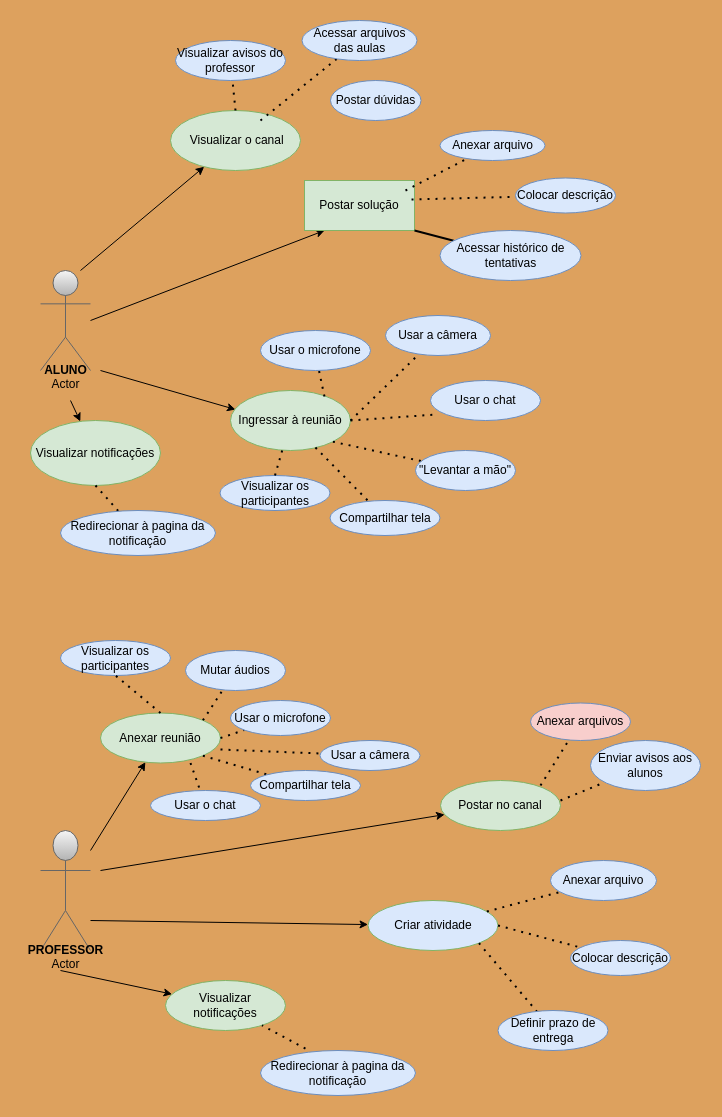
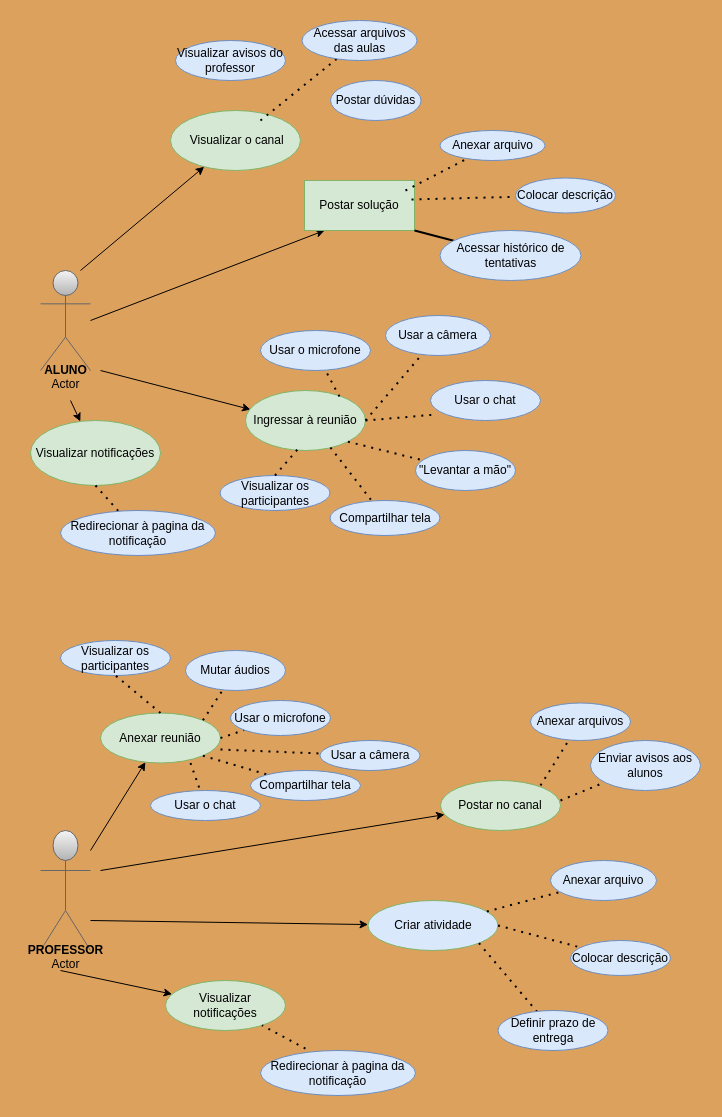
edge "Visualizar avisos do professor" -- "Visualizar o canal": removed
node "Ingressar à reunião": moved (291, 421) -> (306, 421)
node "Anexar arquivos": fillcolor #f8cecc -> #dae8fc
